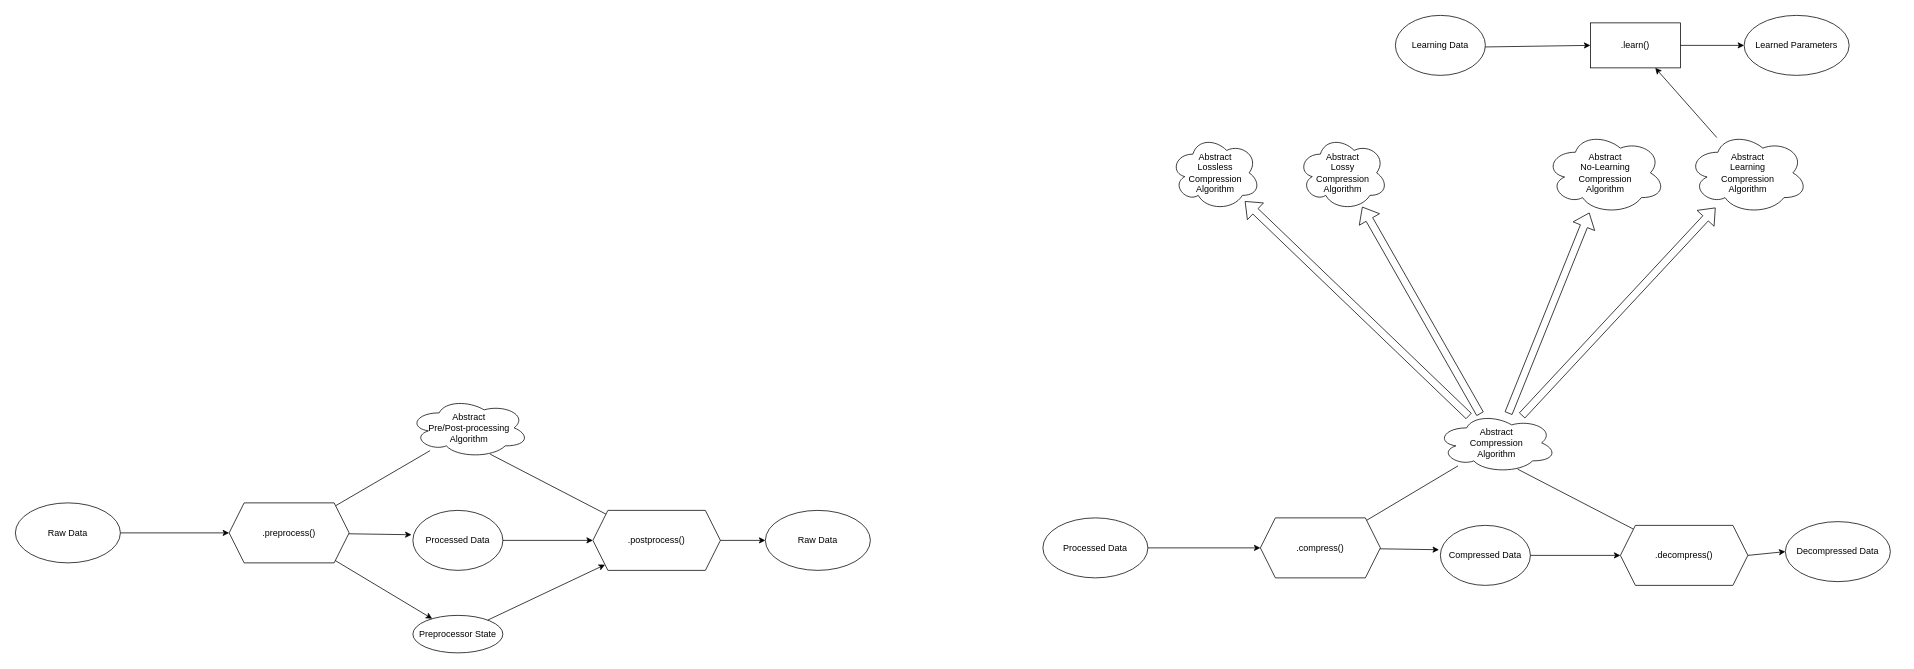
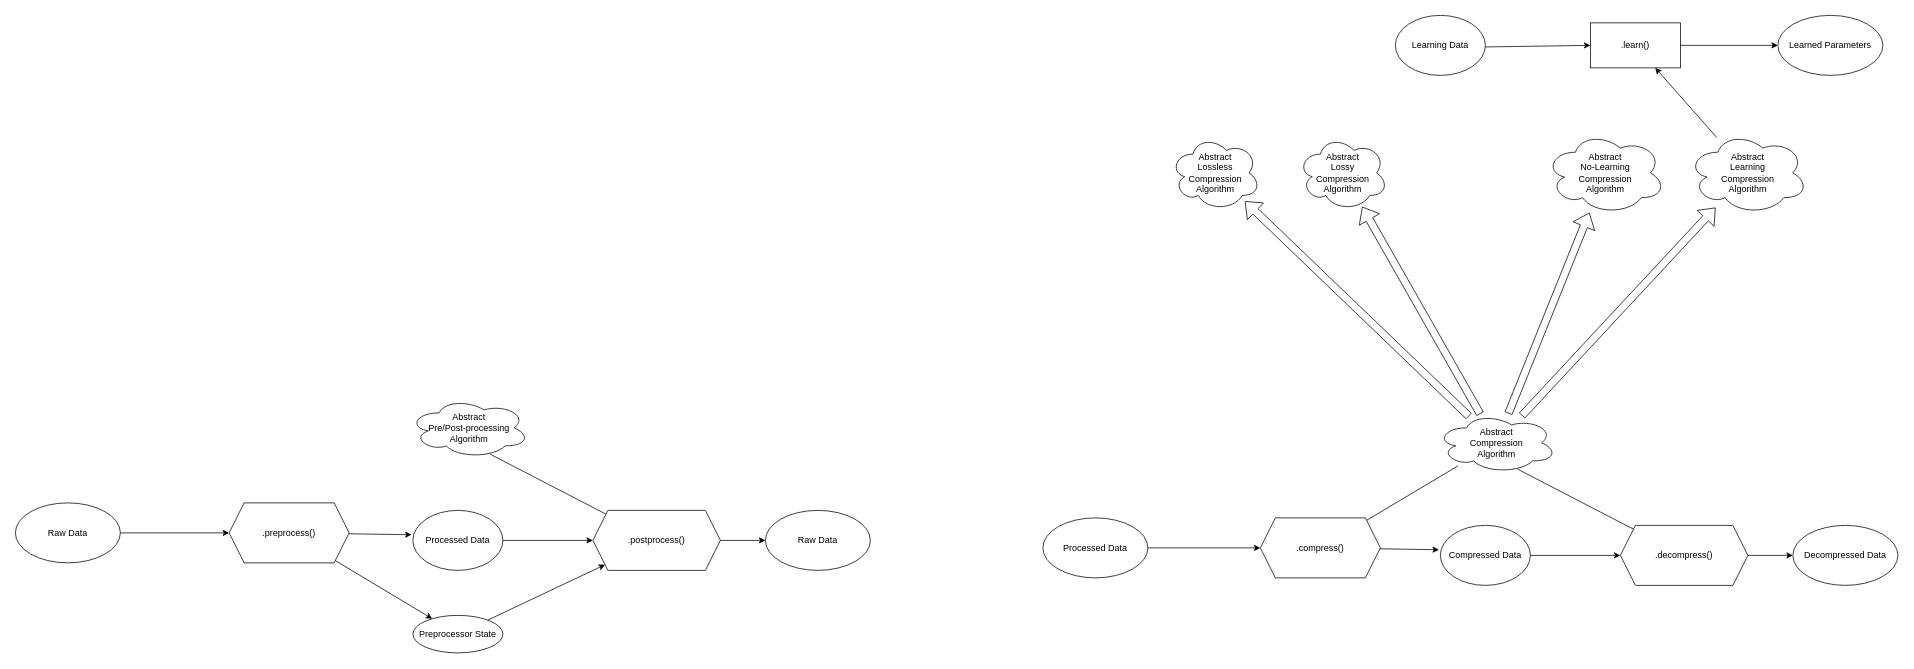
node "Learned Parameters": moved (1797, 45) -> (1830, 45)
edge "Abstract Pre/Post-processing Algorithm" -- ".preprocess()": removed
node "Decompressed Data": moved (1838, 552) -> (1845, 555)
